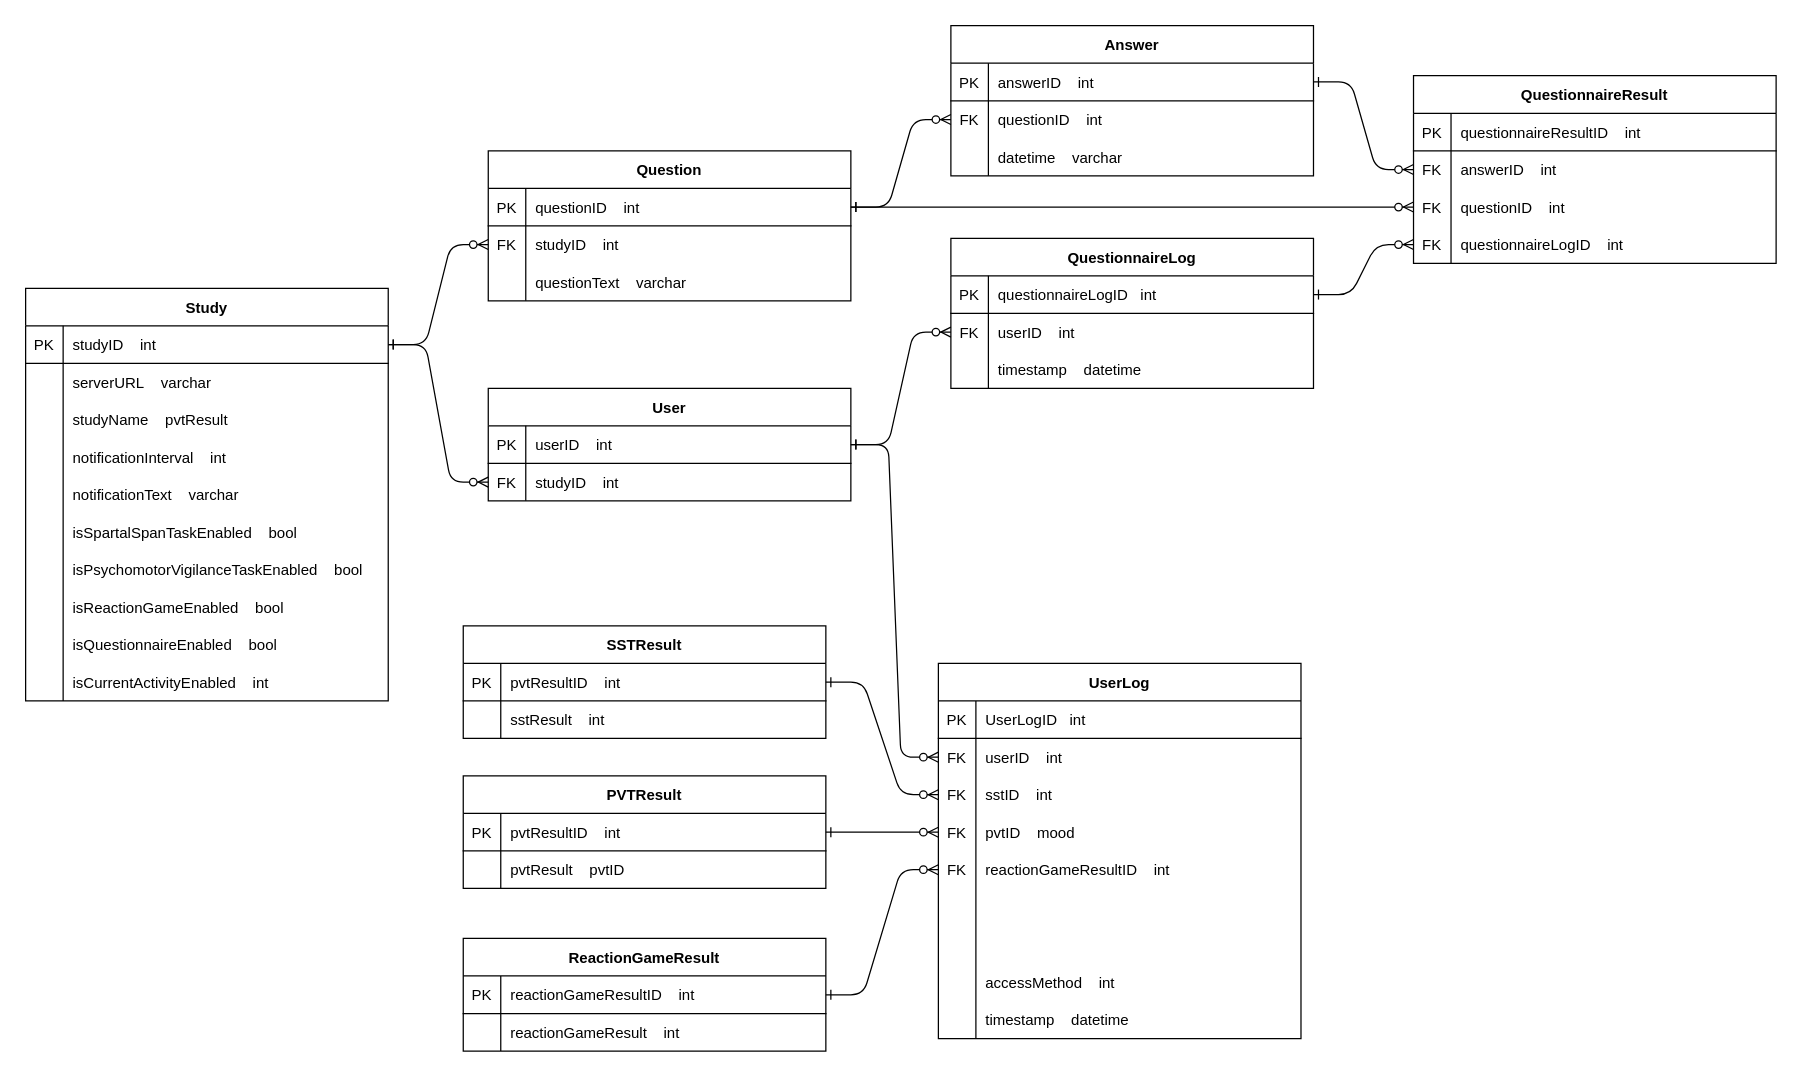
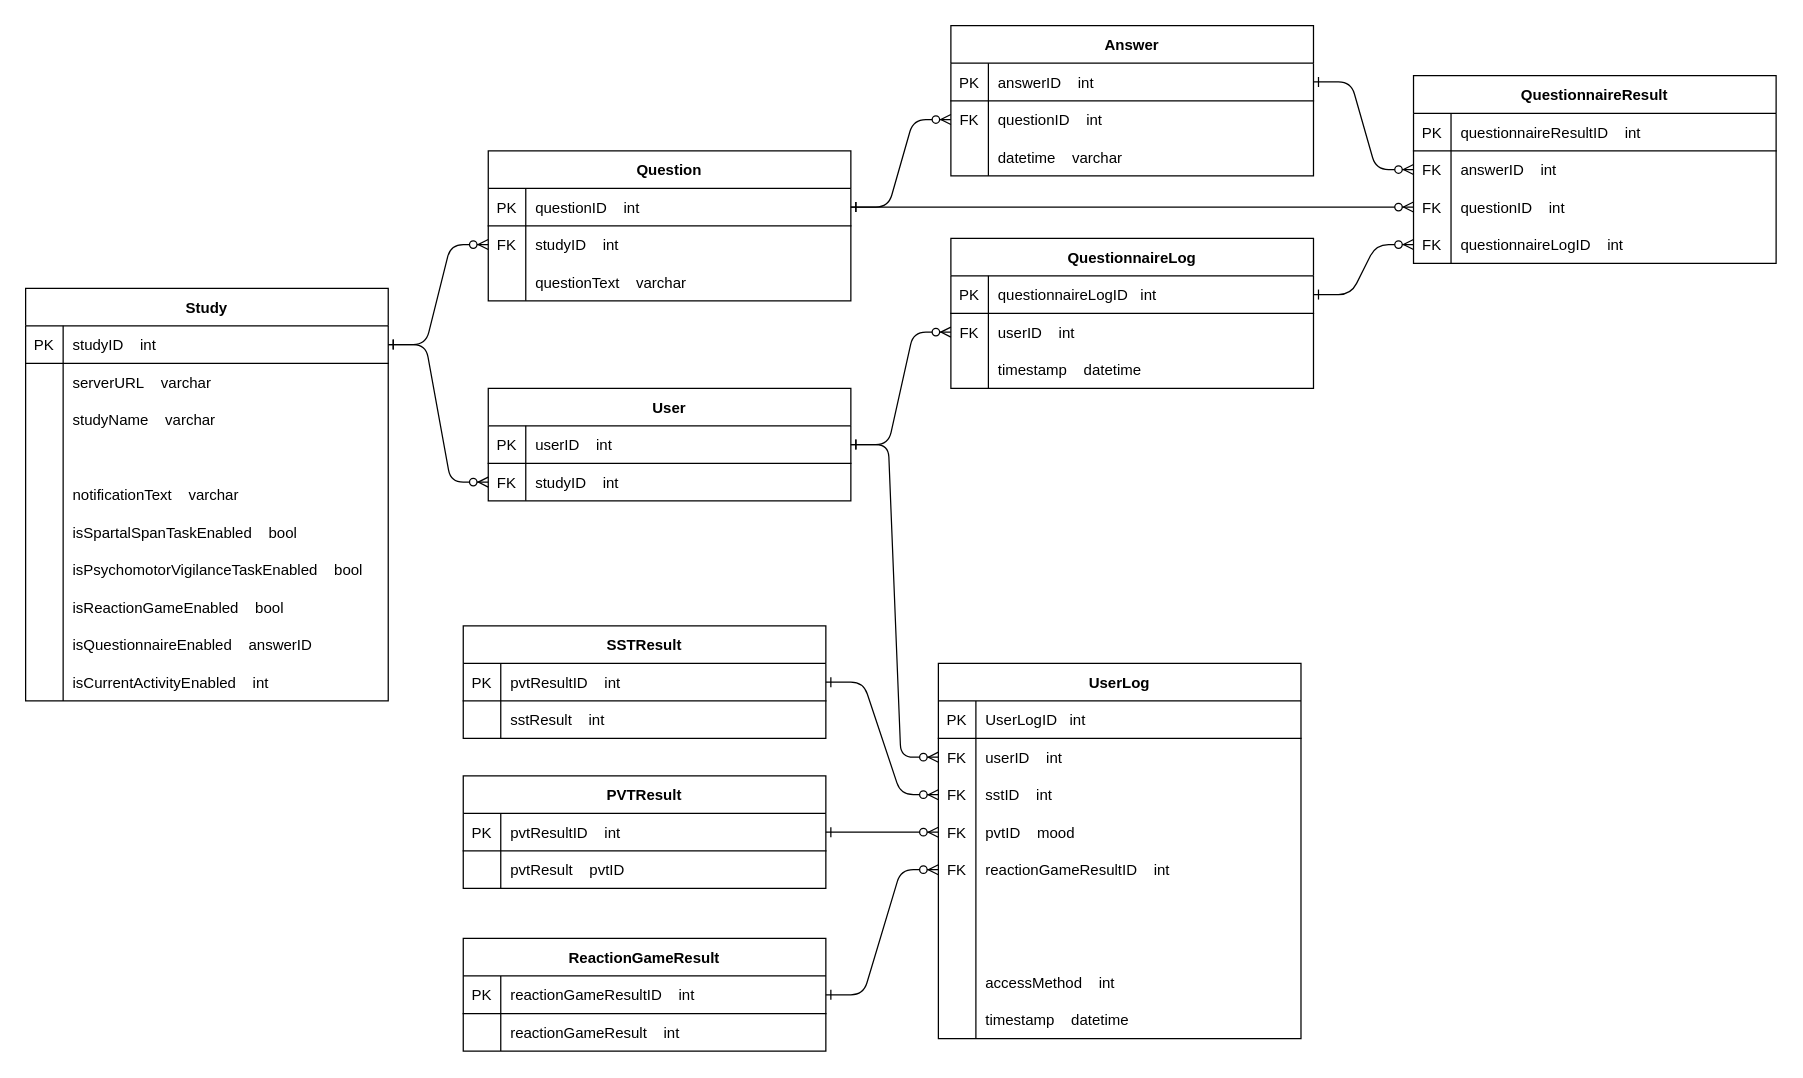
node "studyName pvtResult": label "studyName pvtResult" -> "studyName varchar"
node "notificationInterval int": removed
node "isQuestionnaireEnabled bool": label "isQuestionnaireEnabled bool" -> "isQuestionnaireEnabled answerID"
